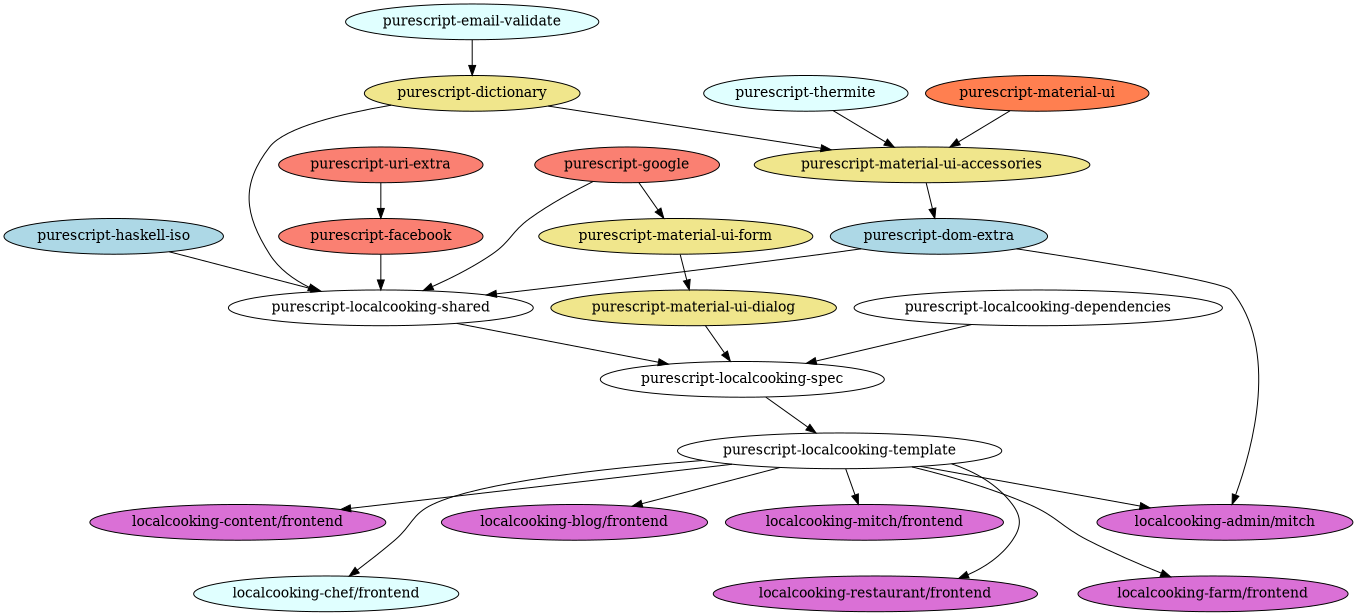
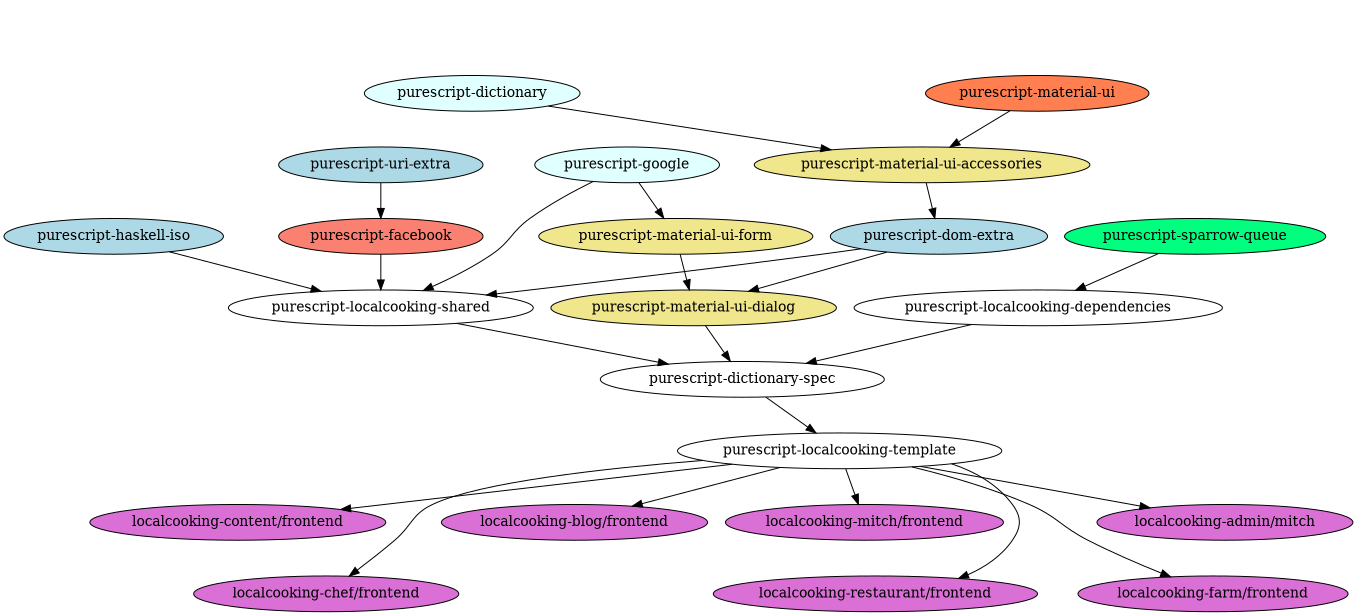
node "purescript-email-validate": removed
node "purescript-dictionary": fillcolor khaki -> lightcyan
node "purescript-thermite": removed
edge "purescript-dictionary" -> "purescript-localcooking-shared": removed
node "purescript-uri-extra": fillcolor salmon -> lightblue
node "purescript-google": fillcolor salmon -> lightcyan
node "purescript-sparrow-queue": added
edge "purescript-dom-extra" -> "localcooking-admin/mitch": now "purescript-dom-extra" -> "purescript-material-ui-dialog"
node "purescript-localcooking-spec": label "purescript-localcooking-spec" -> "purescript-dictionary-spec"
node "localcooking-chef/frontend": fillcolor lightcyan -> orchid
